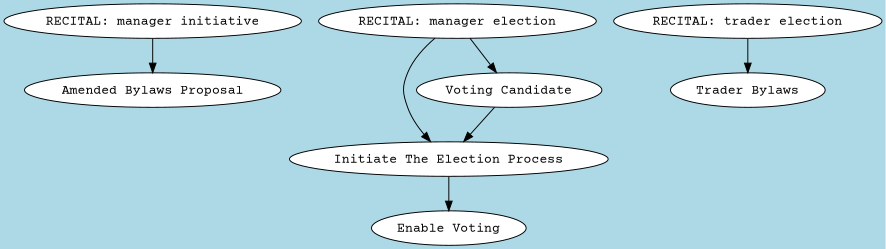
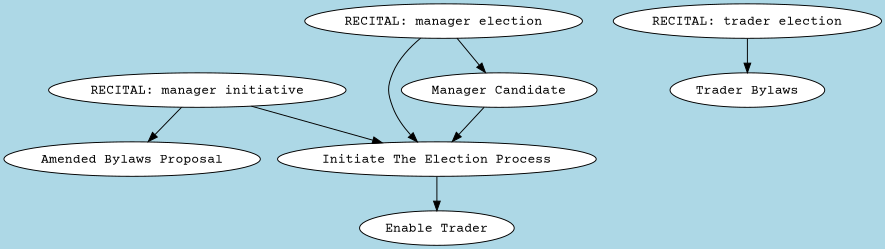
node "Voting Candidate": label "Voting Candidate" -> "Manager Candidate"
edge "RECITAL: manager initiative" -> "Initiate The Election Process": added
node "Enable Voting": label "Enable Voting" -> "Enable Trader"
